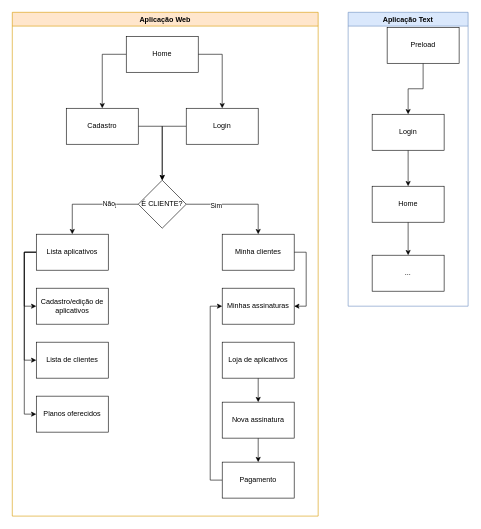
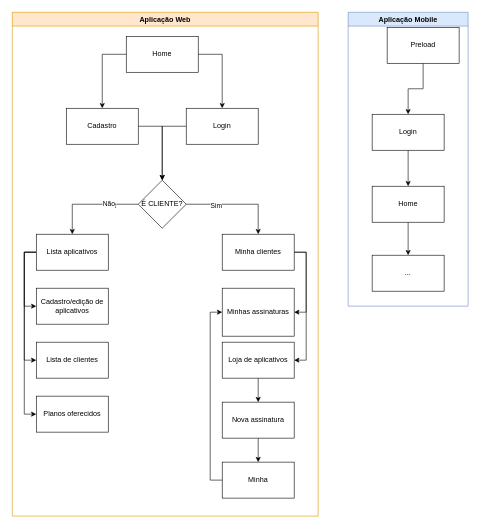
node "Aplicação Text": label "Aplicação Text" -> "Aplicação Mobile"
node "Minhas assinaturas": size 72x36 -> 72x48
edge "Minha clientes" -> "Loja de aplicativos": added
node "Pagamento": label "Pagamento" -> "Minha"
